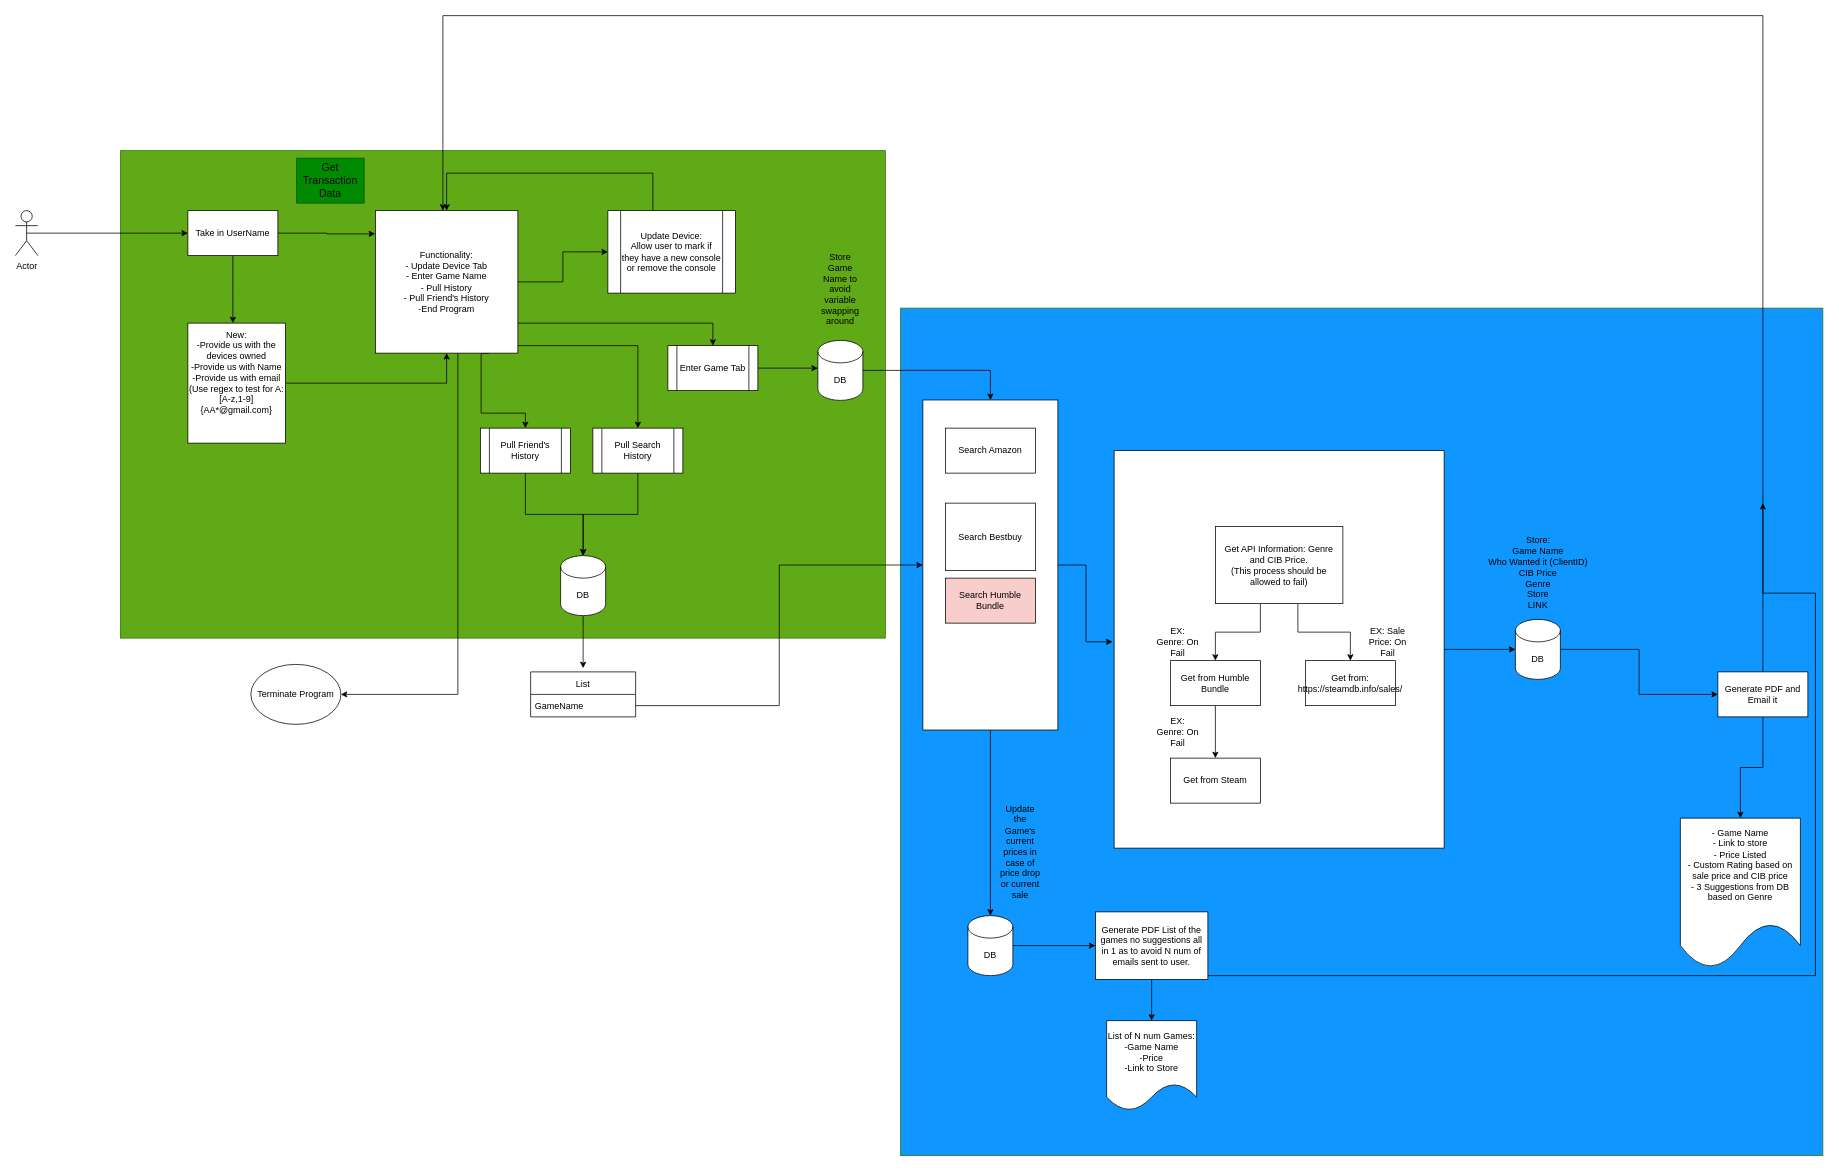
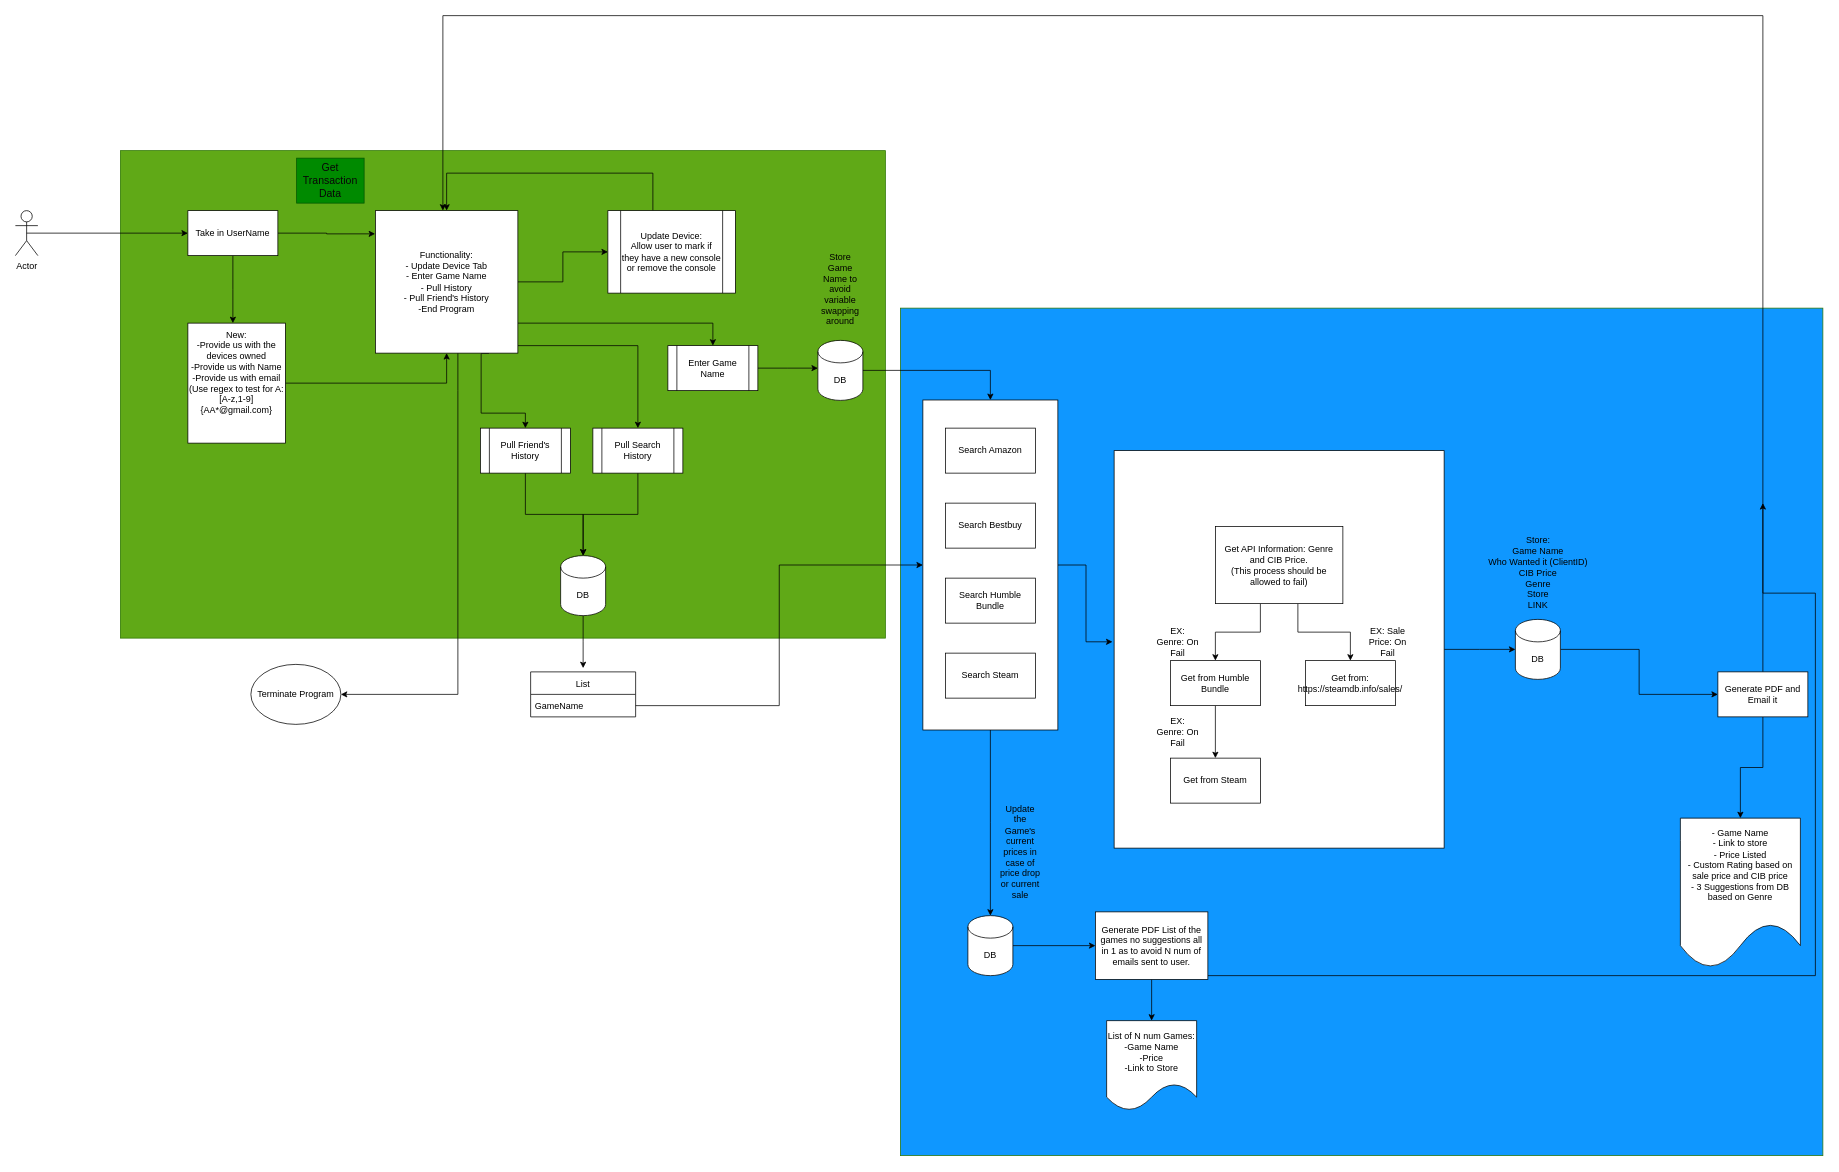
node "Enter Game Tab": label "Enter Game Tab" -> "Enter Game Name"
node "Search Bestbuy": size 90x68 -> 90x45
node "Search Humble Bundle": fillcolor #f8cecc -> #ffffff
node "Search Steam": added
